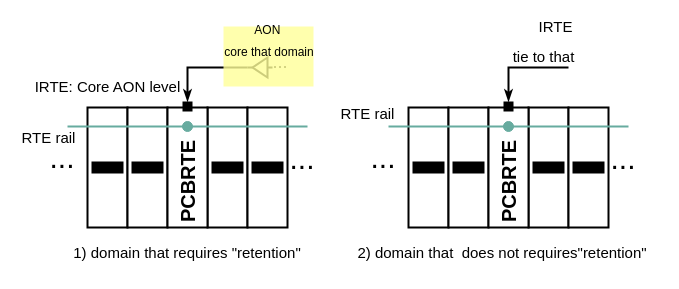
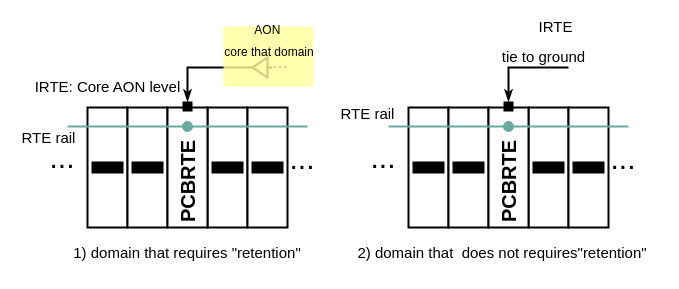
node "tie to that": label "tie to that" -> "tie to ground"
